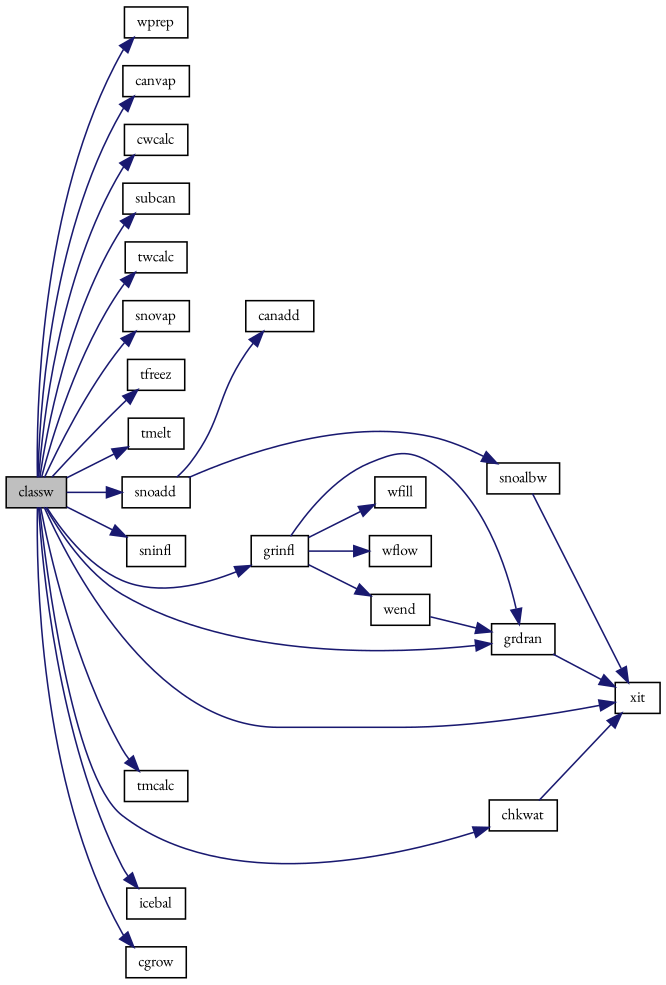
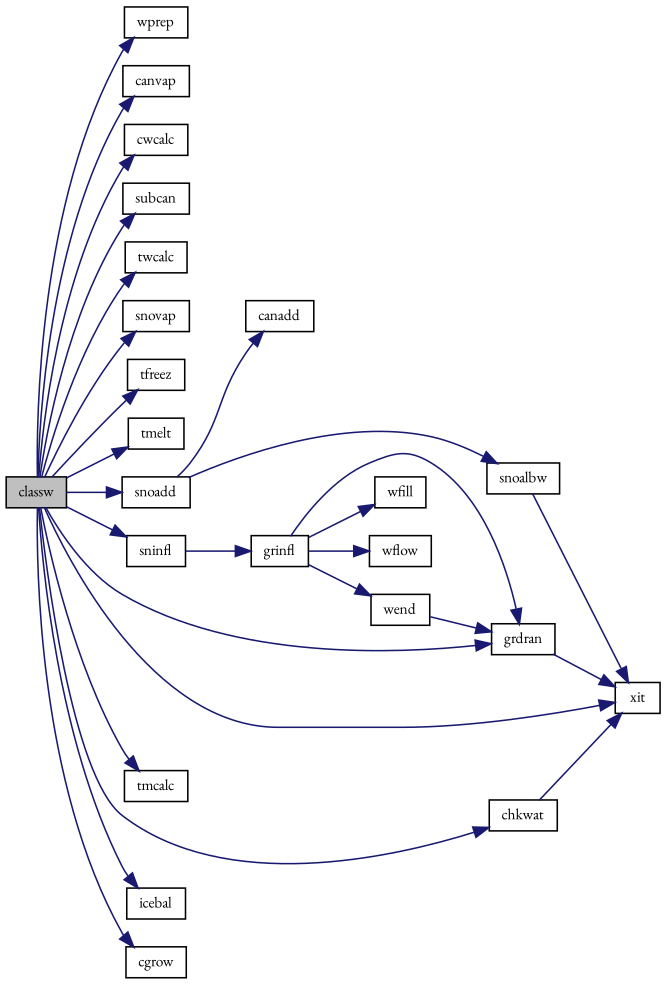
edge "classw" -> "grinfl": now "sninfl" -> "grinfl"
